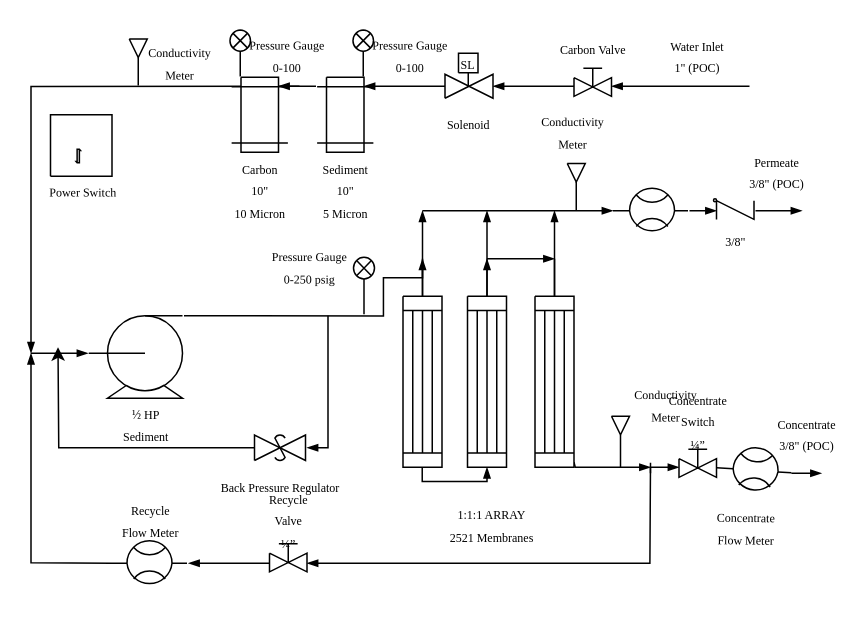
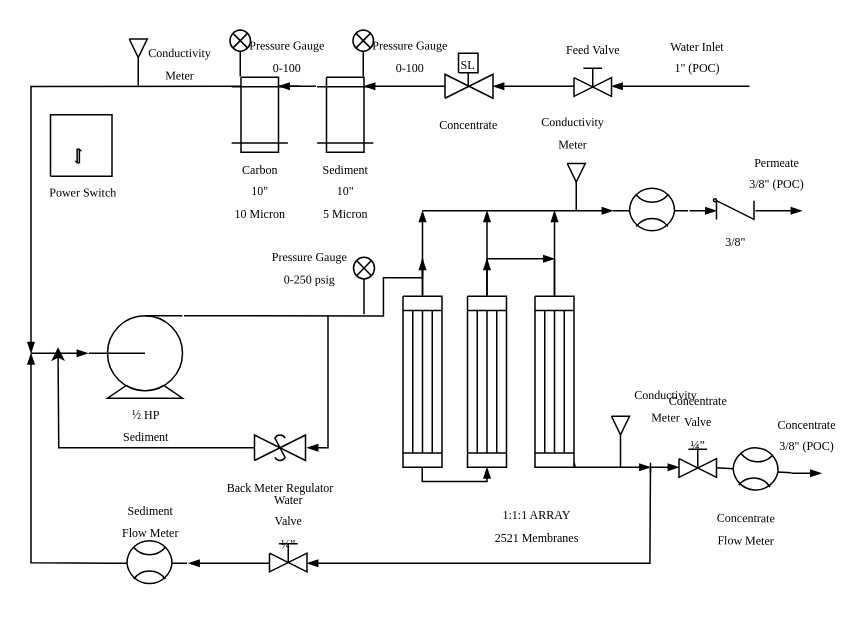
node "Carbon Valve": label "Carbon Valve" -> "Feed Valve"
node "Solenoid": label "Solenoid" -> "Concentrate"
node "Concentrate Switch ¼”": label "Concentrate Switch ¼”" -> "Concentrate Valve ¼”"
node "Back Pressure Regulator": label "Back Pressure Regulator" -> "Back Meter Regulator"
node "Recycle Flow Meter": label "Recycle Flow Meter" -> "Sediment Flow Meter"
node "Recycle Valve ¼”": label "Recycle Valve ¼”" -> "Water Valve ¼”"
node "1:1:1 ARRAY 2521 Membranes": moved (492, 525) -> (537, 525)
